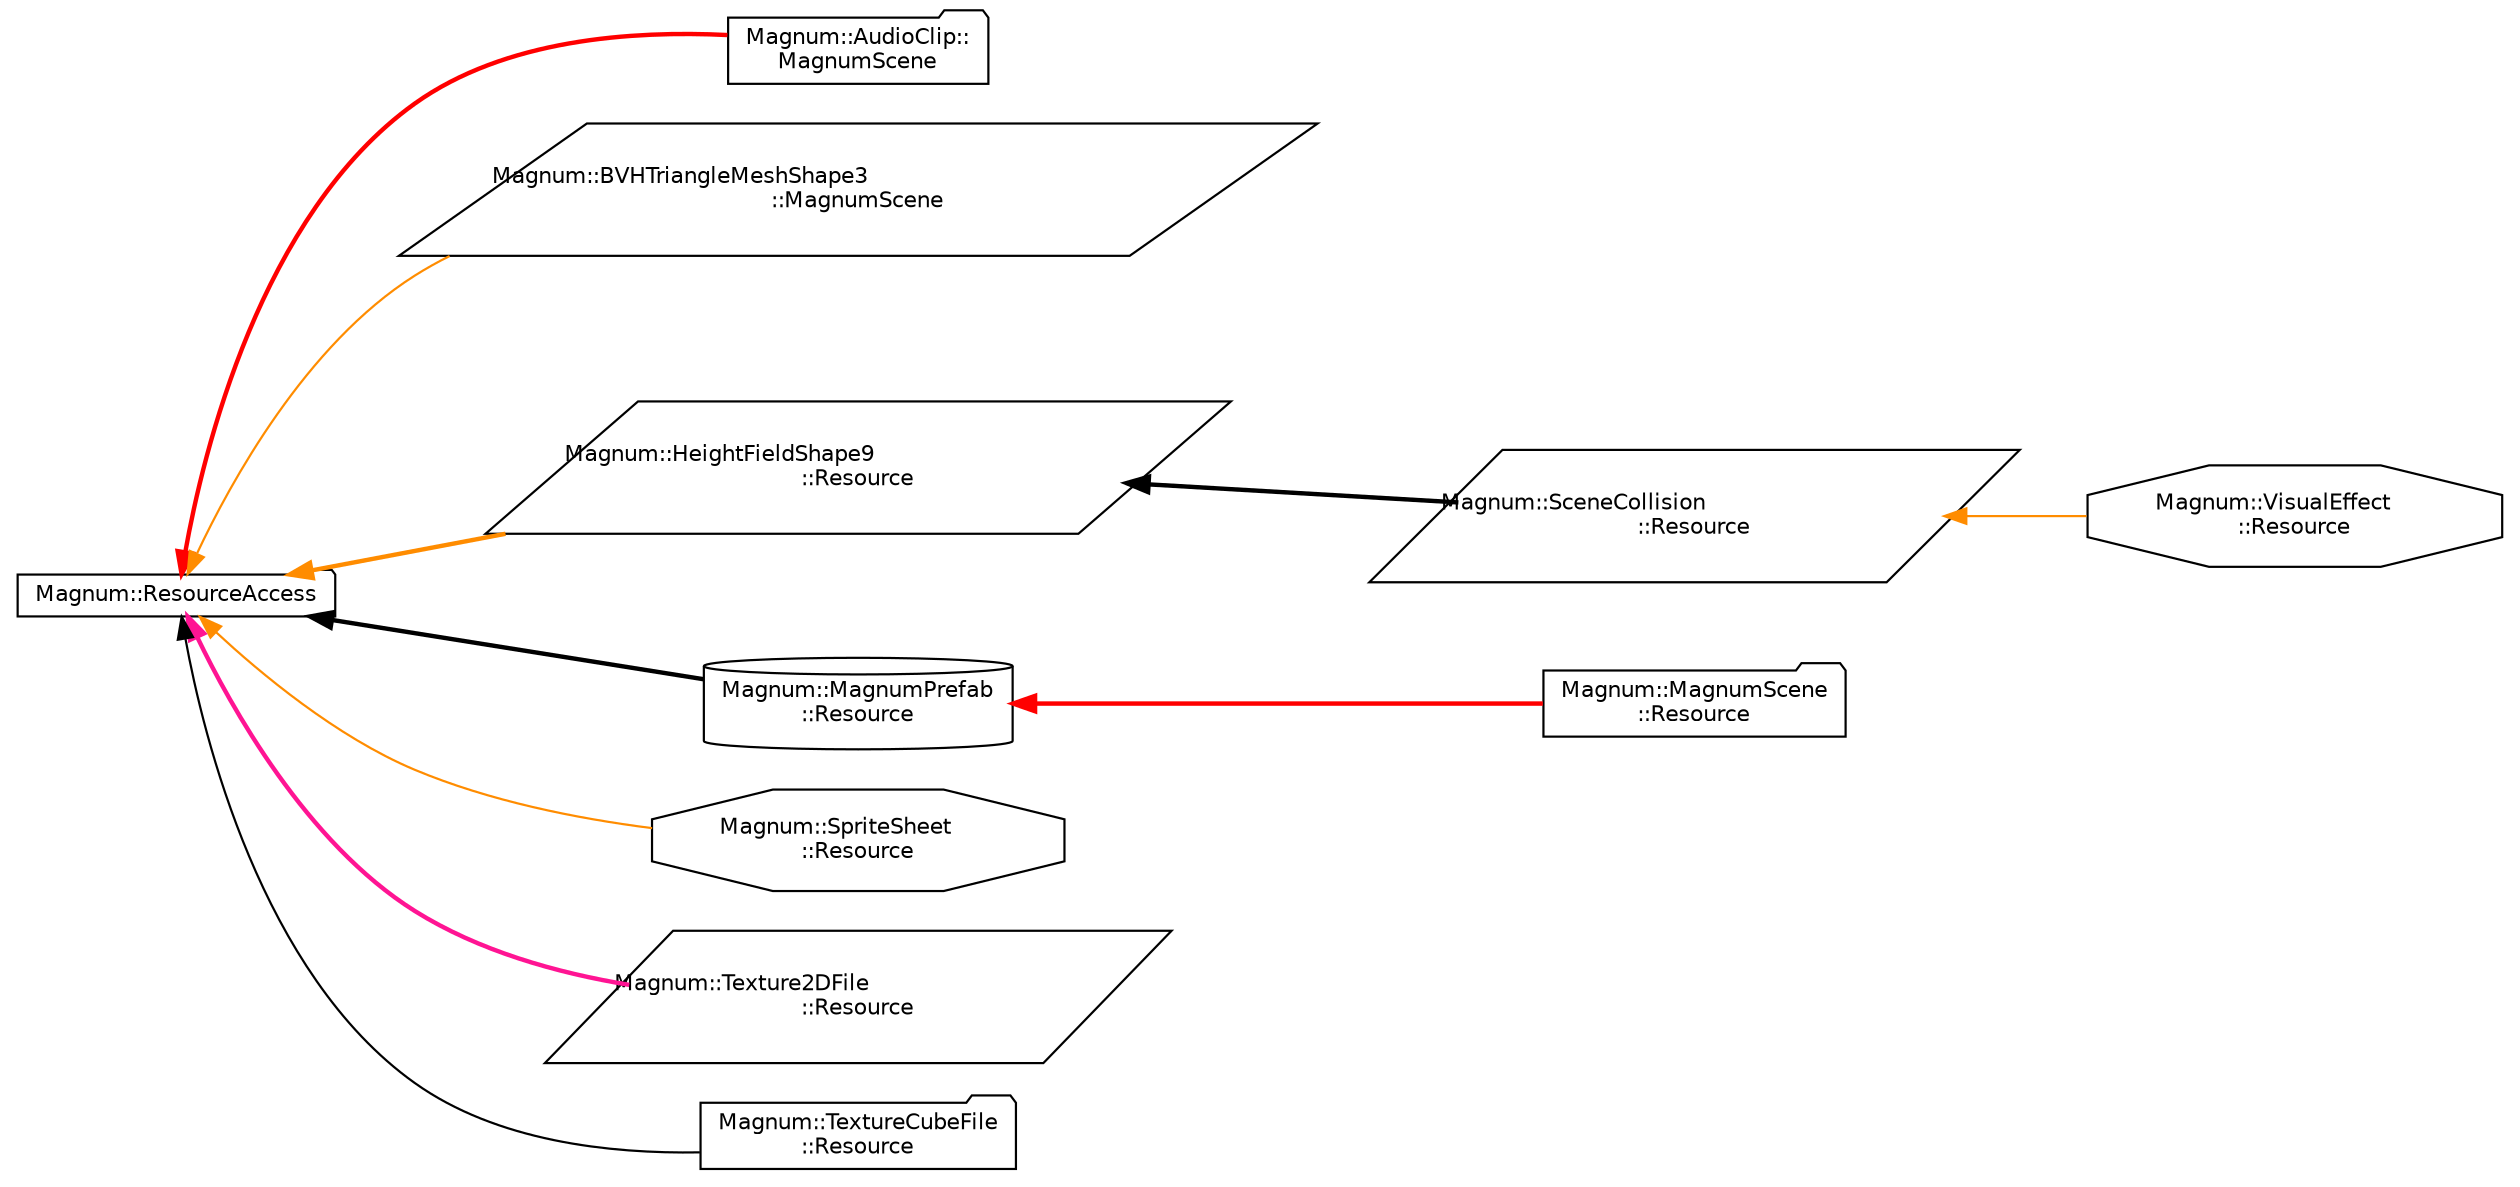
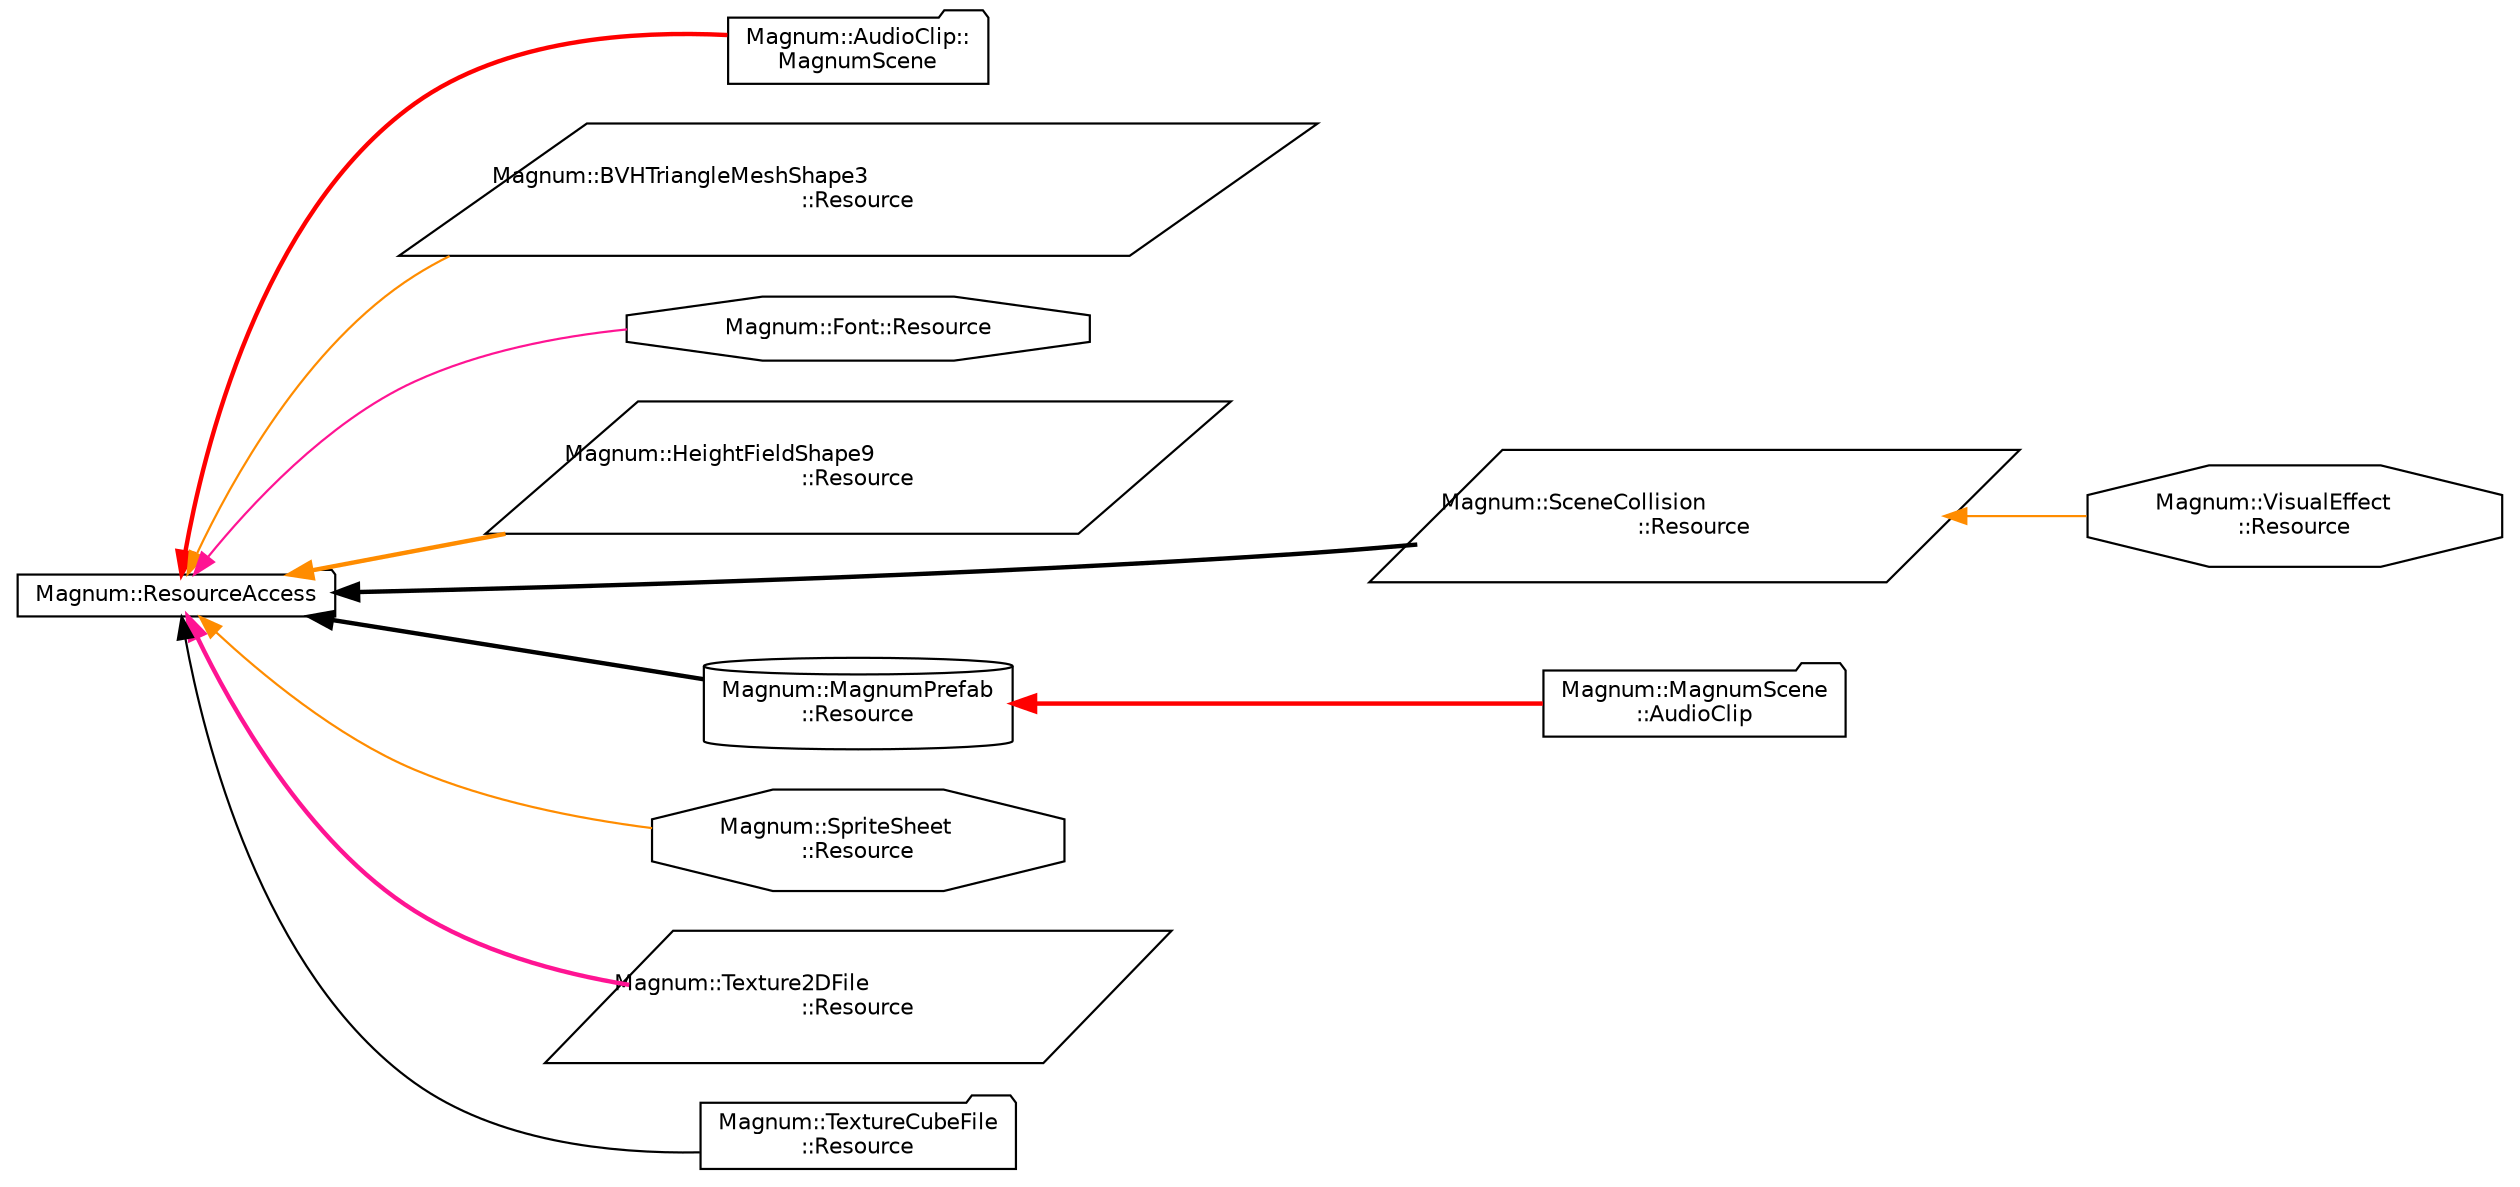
node "Magnum::BVHTriangleMeshShape3 ::MagnumScene": label "Magnum::BVHTriangleMeshShape3 ::MagnumScene" -> "Magnum::BVHTriangleMeshShape3 ::Resource"
node "Magnum::Font::Resource": added
edge "Magnum::SceneCollision ::Resource" -> "Magnum::HeightFieldShape9 ::Resource": now "Magnum::SceneCollision ::Resource" -> "Magnum::ResourceAccess"
node "Magnum::MagnumScene ::Resource": label "Magnum::MagnumScene ::Resource" -> "Magnum::MagnumScene ::AudioClip"
